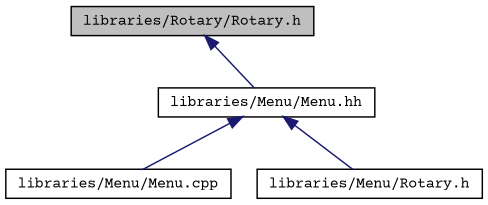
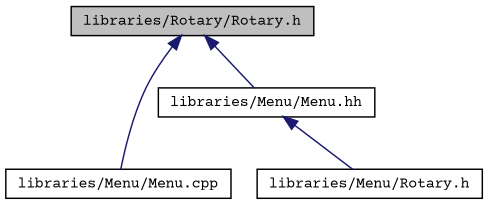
edge "libraries/Menu/Menu.cpp" -> "libraries/Menu/Menu.hh": now "libraries/Menu/Menu.cpp" -> "libraries/Rotary/Rotary.h"
